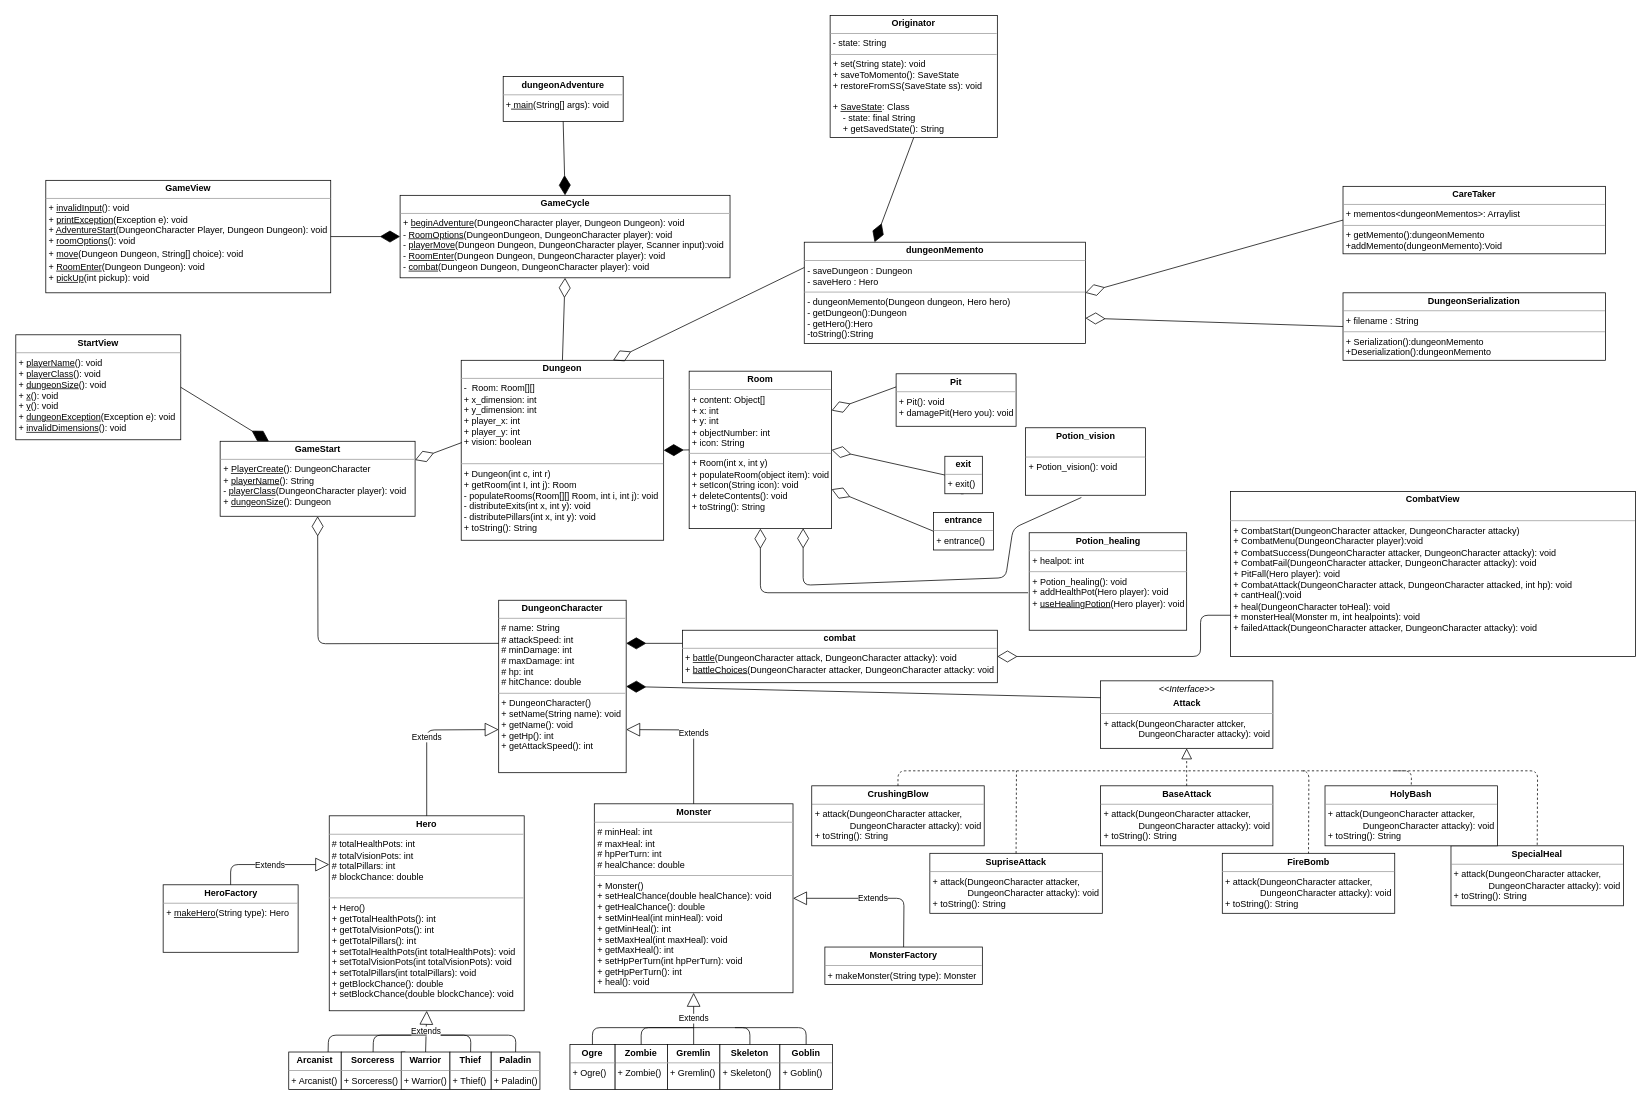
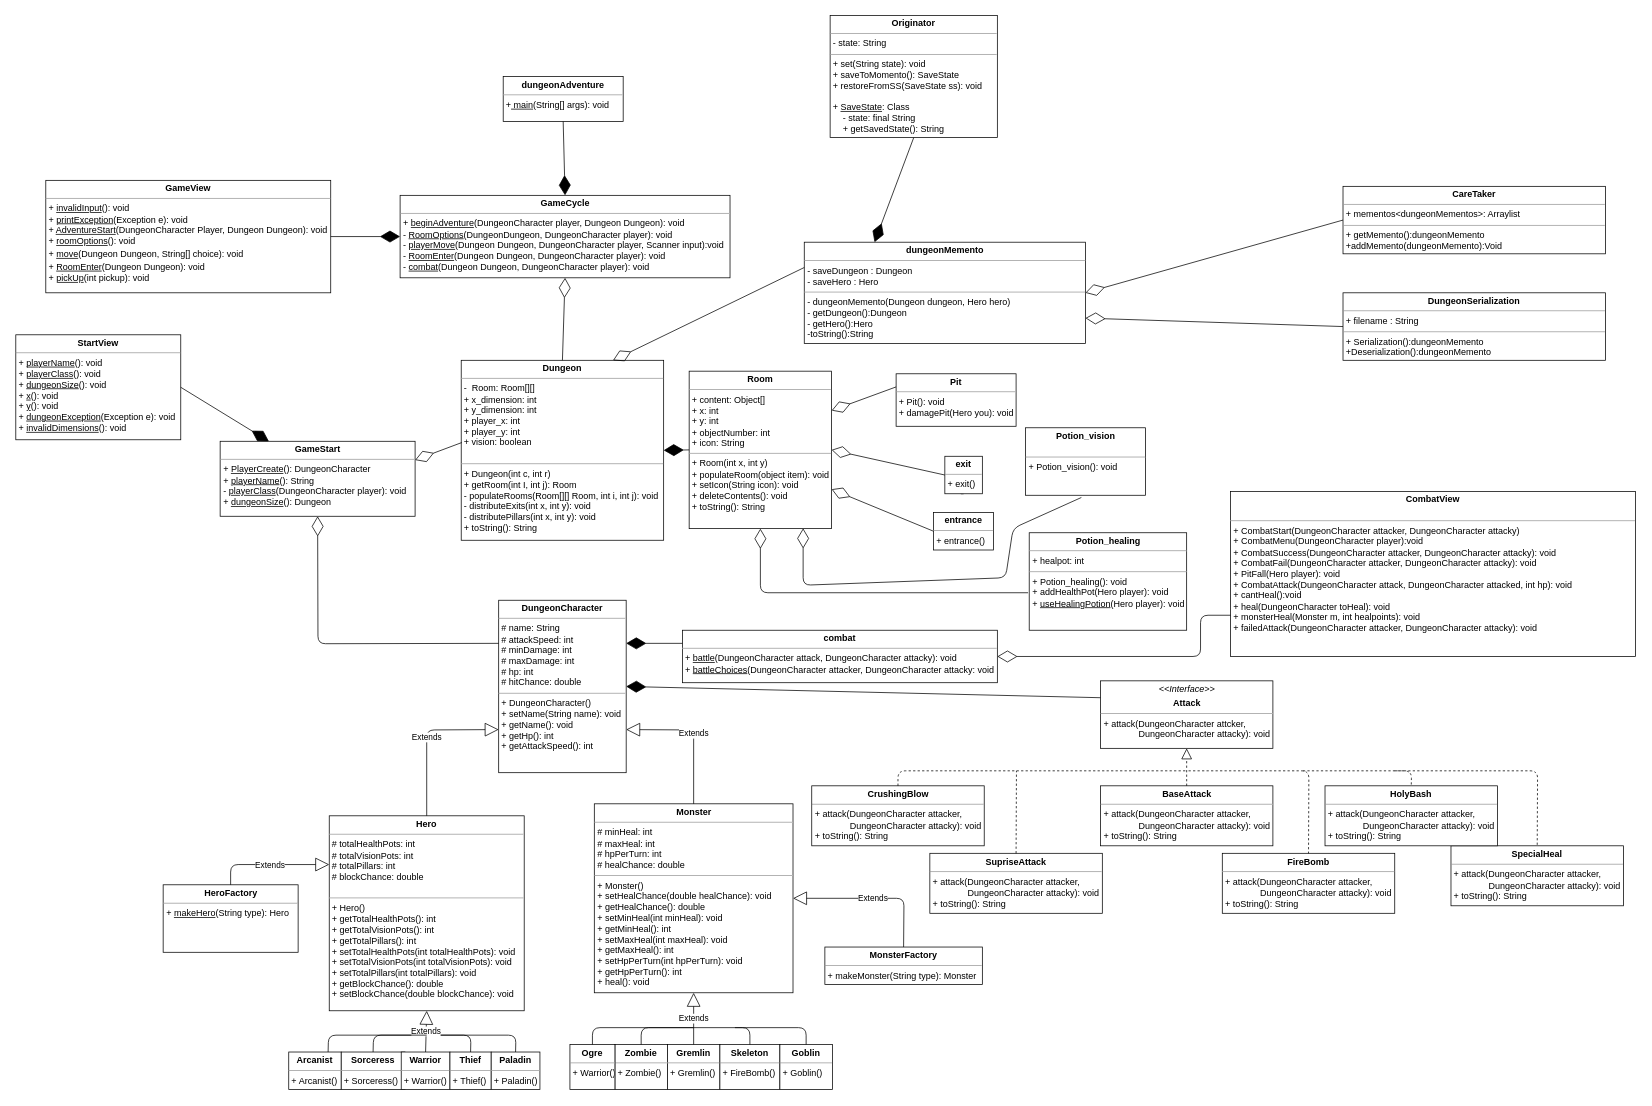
node "Ogre + Ogre()": label "Ogre + Ogre()" -> "Ogre + Warrior()"
node "Skeleton + Skeleton()": label "Skeleton + Skeleton()" -> "Skeleton + FireBomb()"
